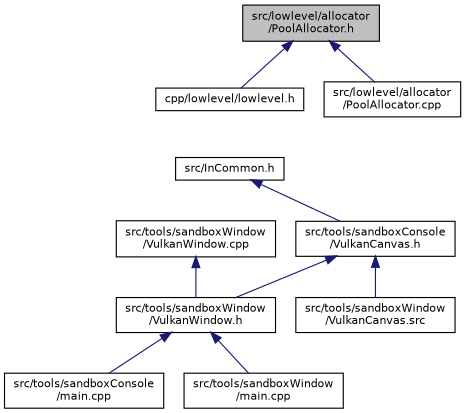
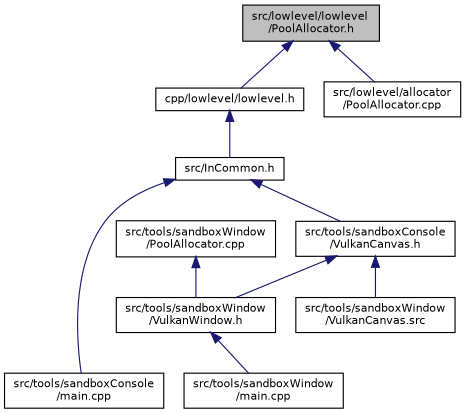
node "src/lowlevel/allocator /PoolAllocator.h": label "src/lowlevel/allocator /PoolAllocator.h" -> "src/lowlevel/lowlevel /PoolAllocator.h"
edge "src/InCommon.h" -> "cpp/lowlevel/lowlevel.h": added
node "src/tools/sandboxWindow /VulkanWindow.cpp": label "src/tools/sandboxWindow /VulkanWindow.cpp" -> "src/tools/sandboxWindow /PoolAllocator.cpp"
edge "src/tools/sandboxConsole /main.cpp" -> "src/tools/sandboxWindow /VulkanWindow.h": now "src/tools/sandboxConsole /main.cpp" -> "src/InCommon.h"
